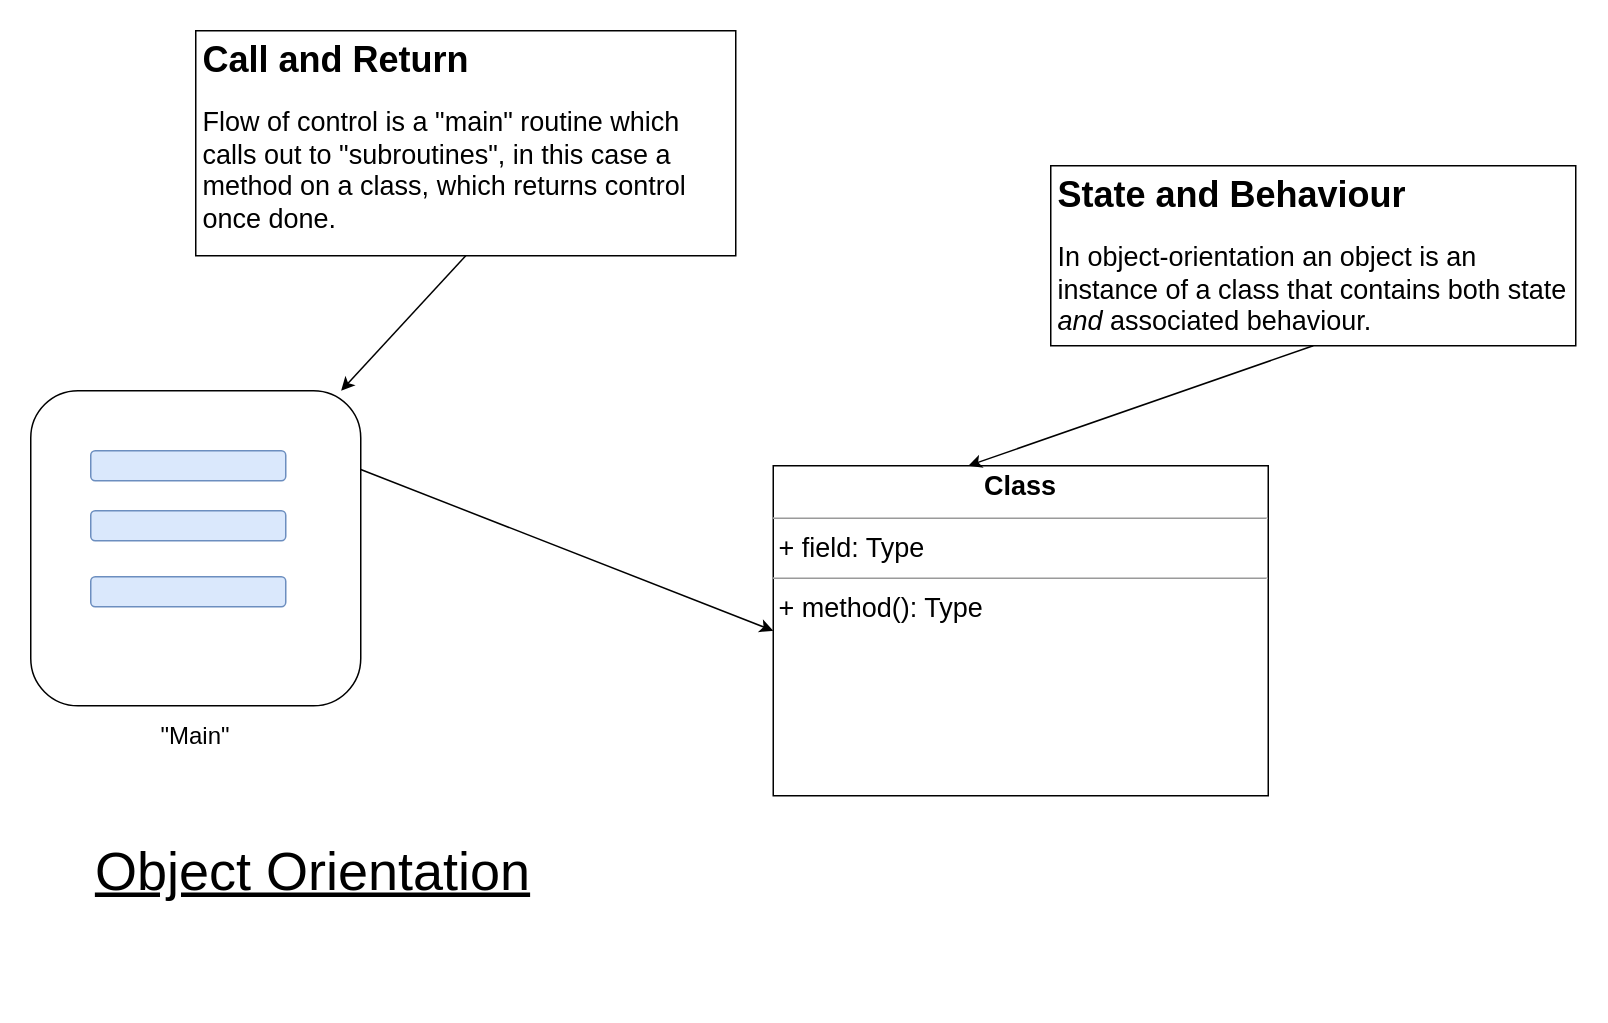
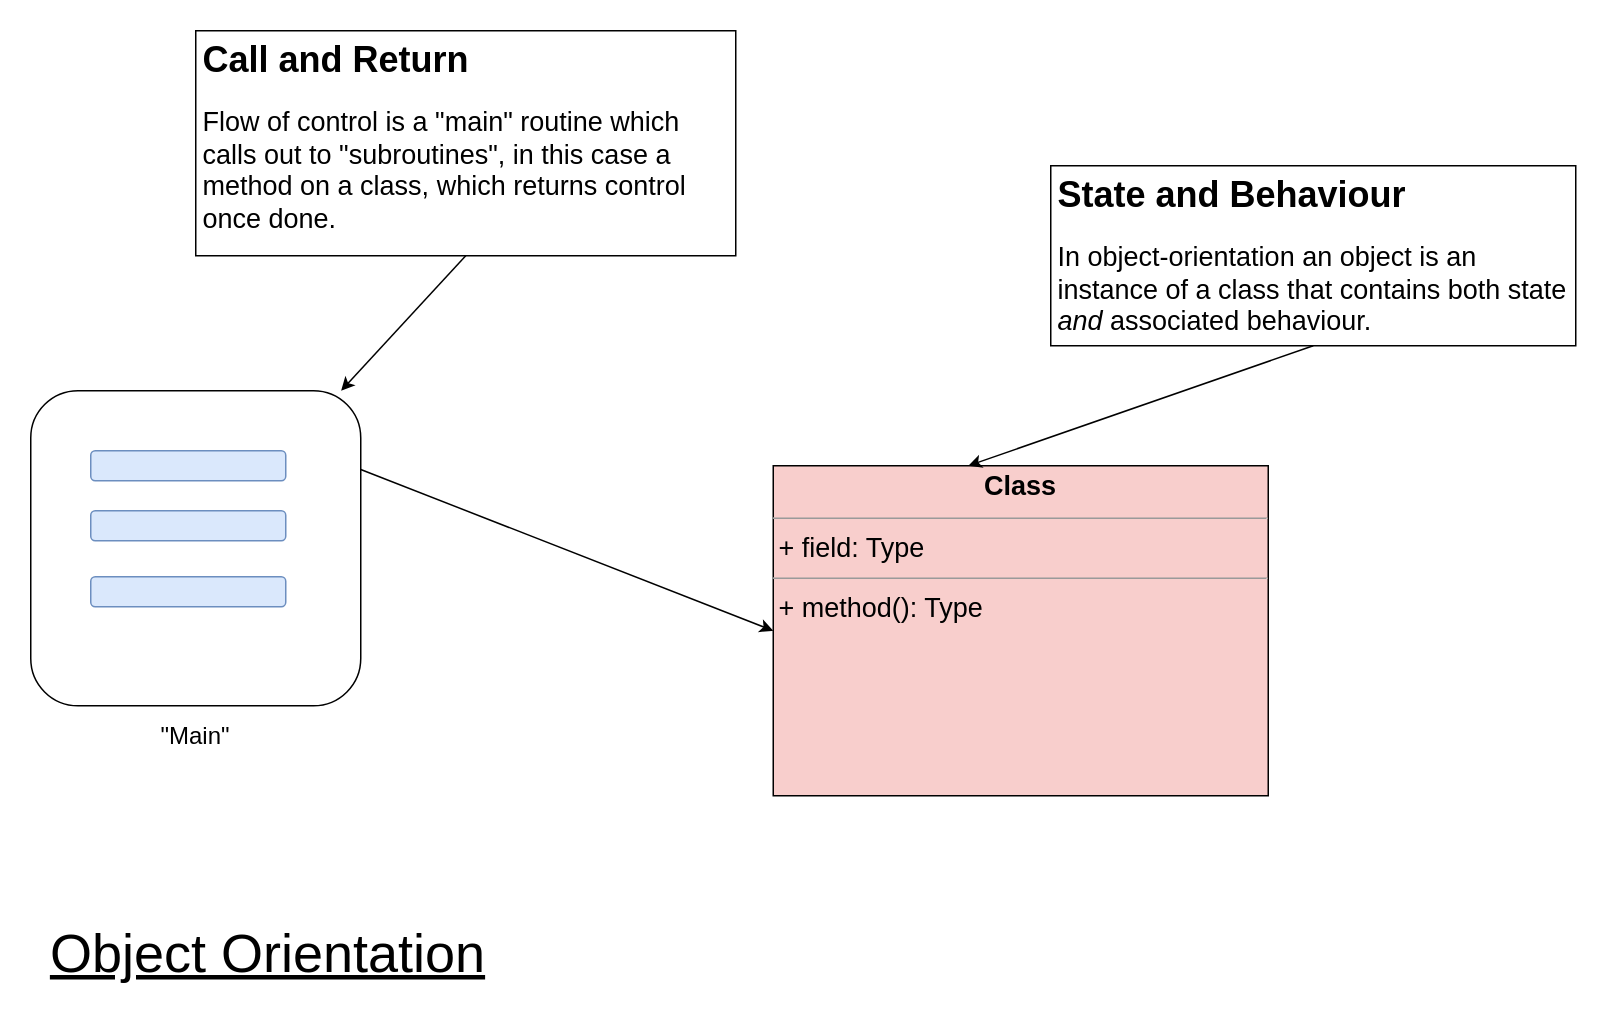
node "Class + field: Type + method(): Type": fillcolor #ffffff -> #f8cecc
node "Object Orientation": moved (316, 871) -> (271, 953)
